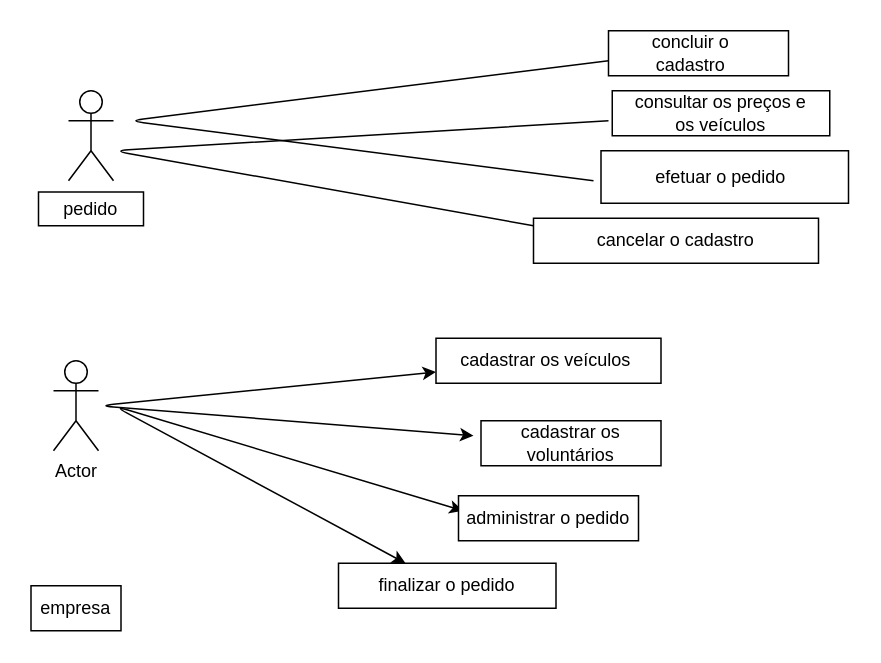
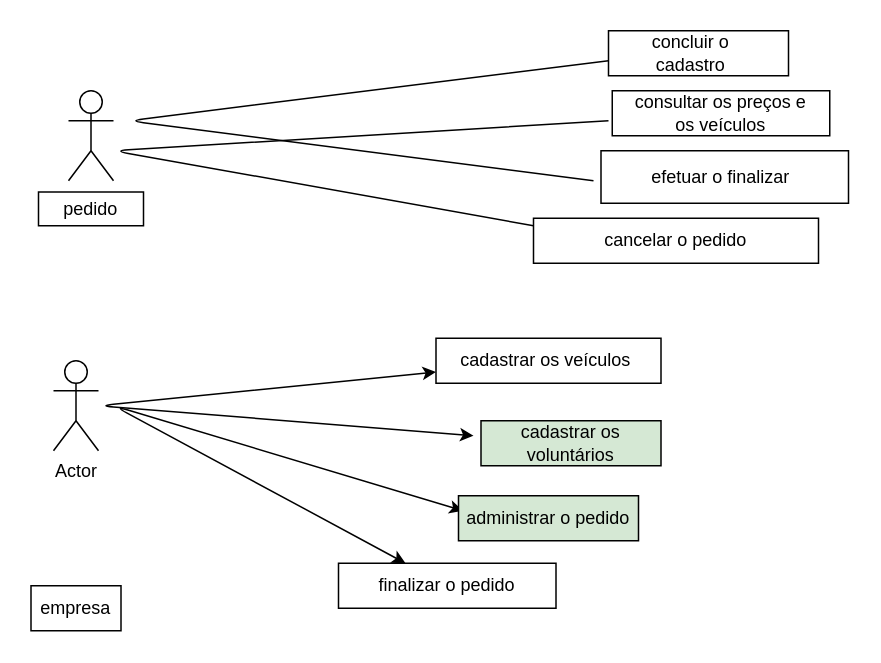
node "efetuar o pedido": label "efetuar o pedido" -> "efetuar o finalizar"
node "cancelar o cadastro": label "cancelar o cadastro" -> "cancelar o pedido"
node "cadastrar os voluntários": fillcolor #ffffff -> #d5e8d4
node "administrar o pedido": fillcolor #ffffff -> #d5e8d4
